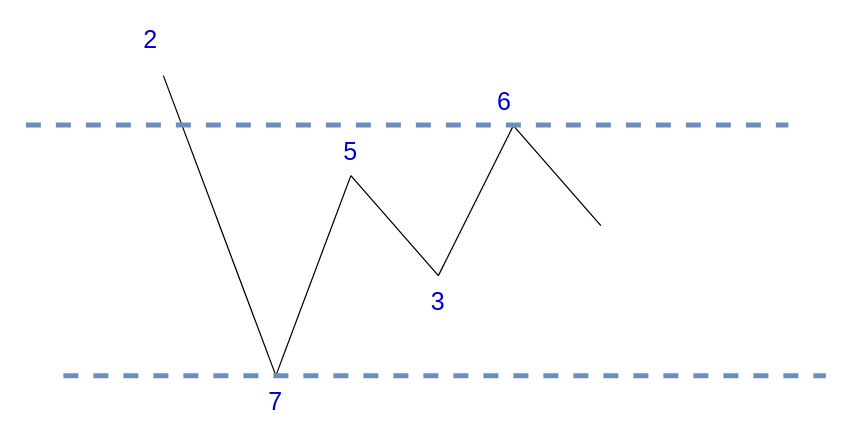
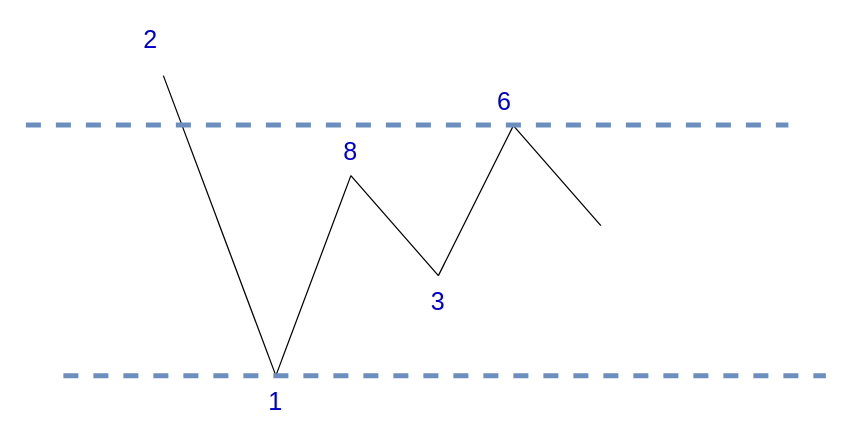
node "5": label "5" -> "8"
node "7": label "7" -> "1"
